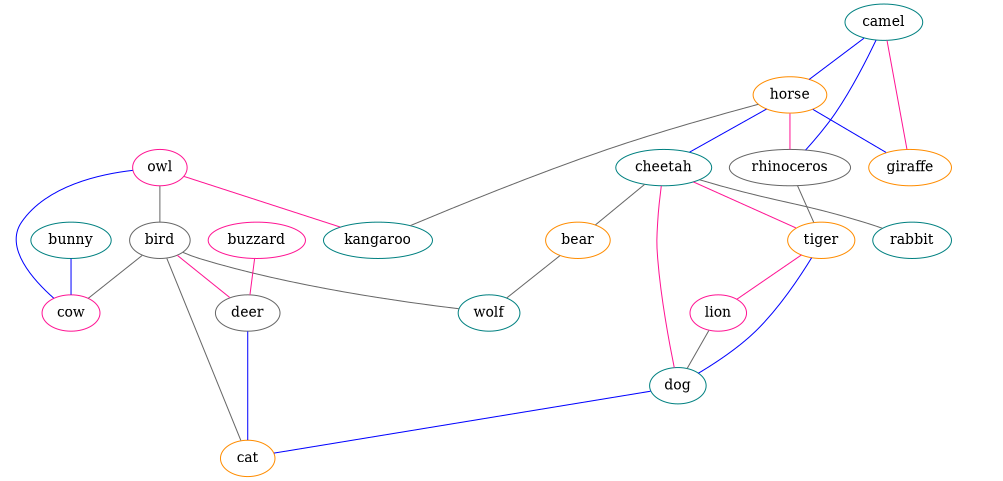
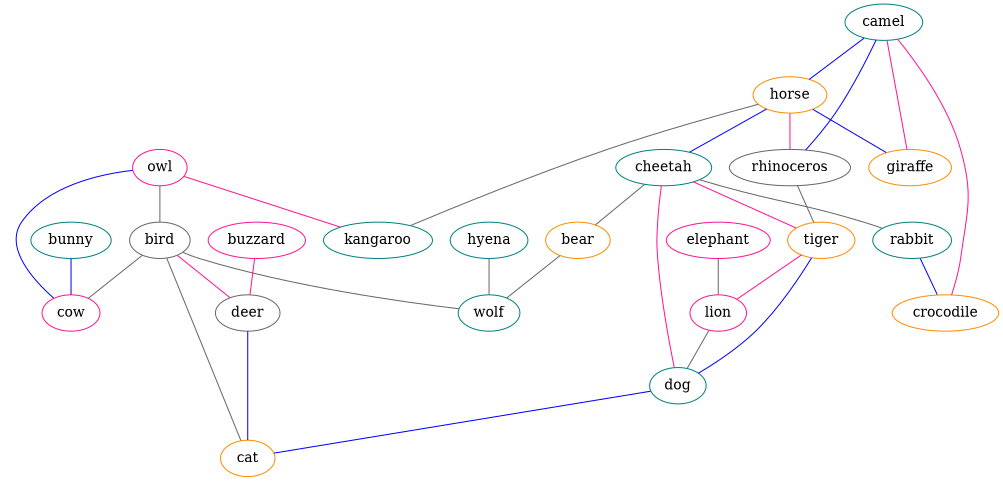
node "hyena": added
node "elephant": added
node "crocodile": added
